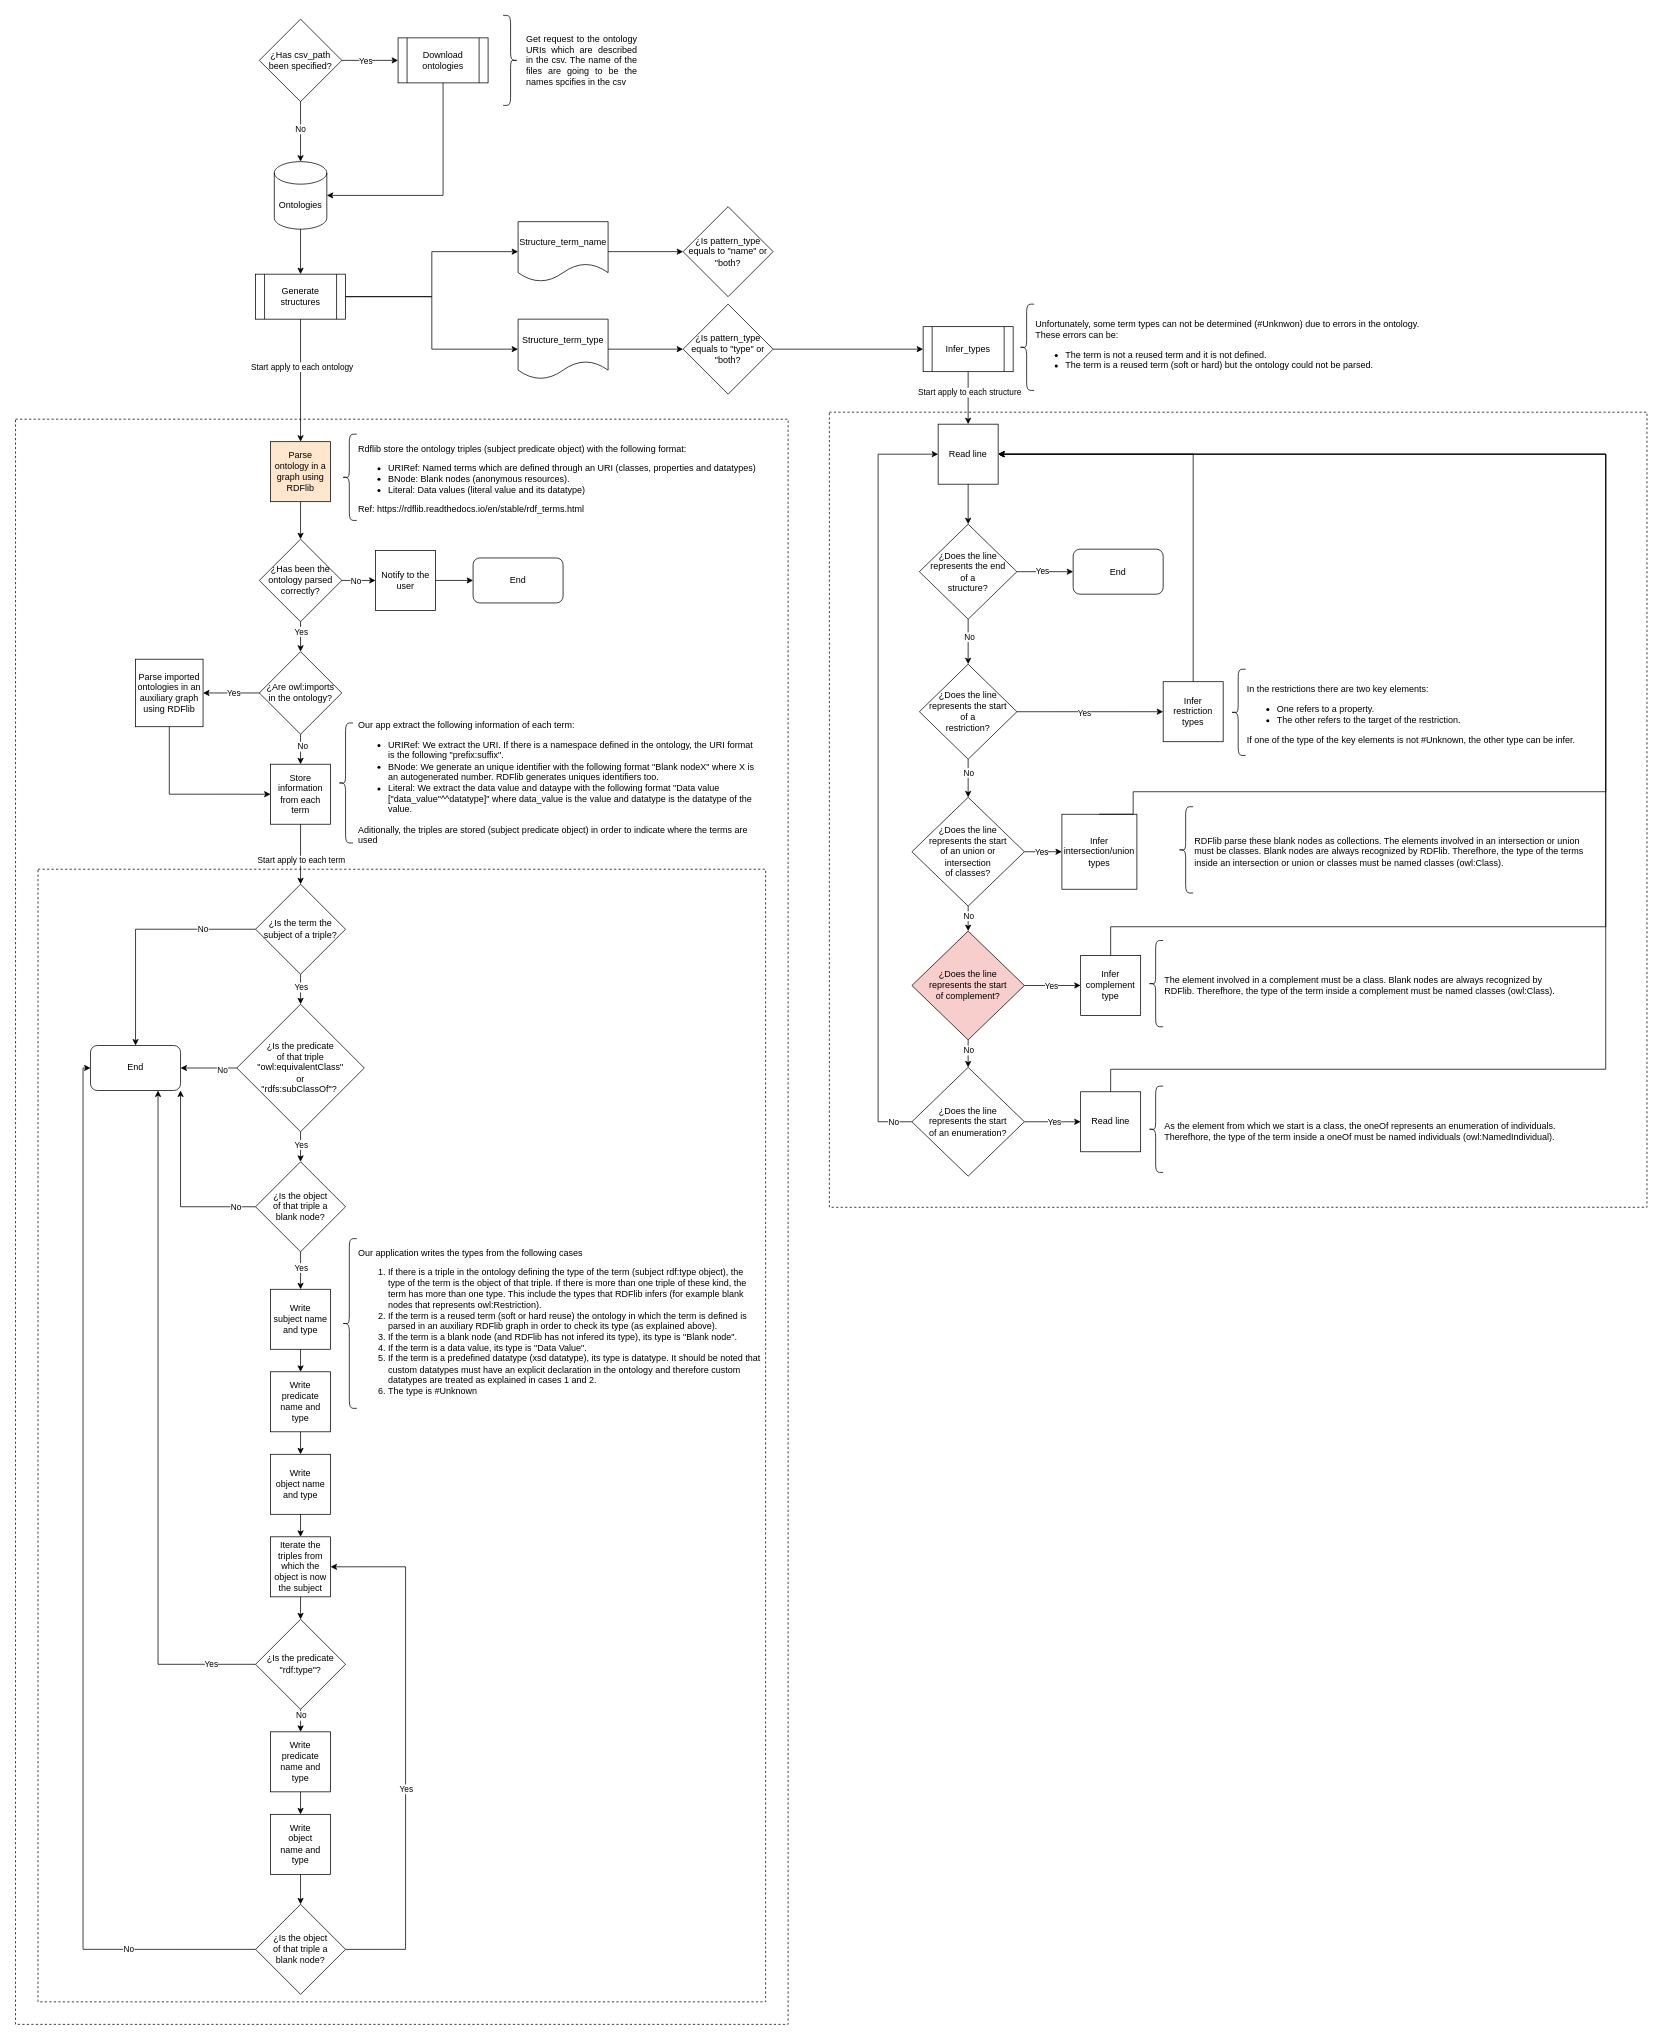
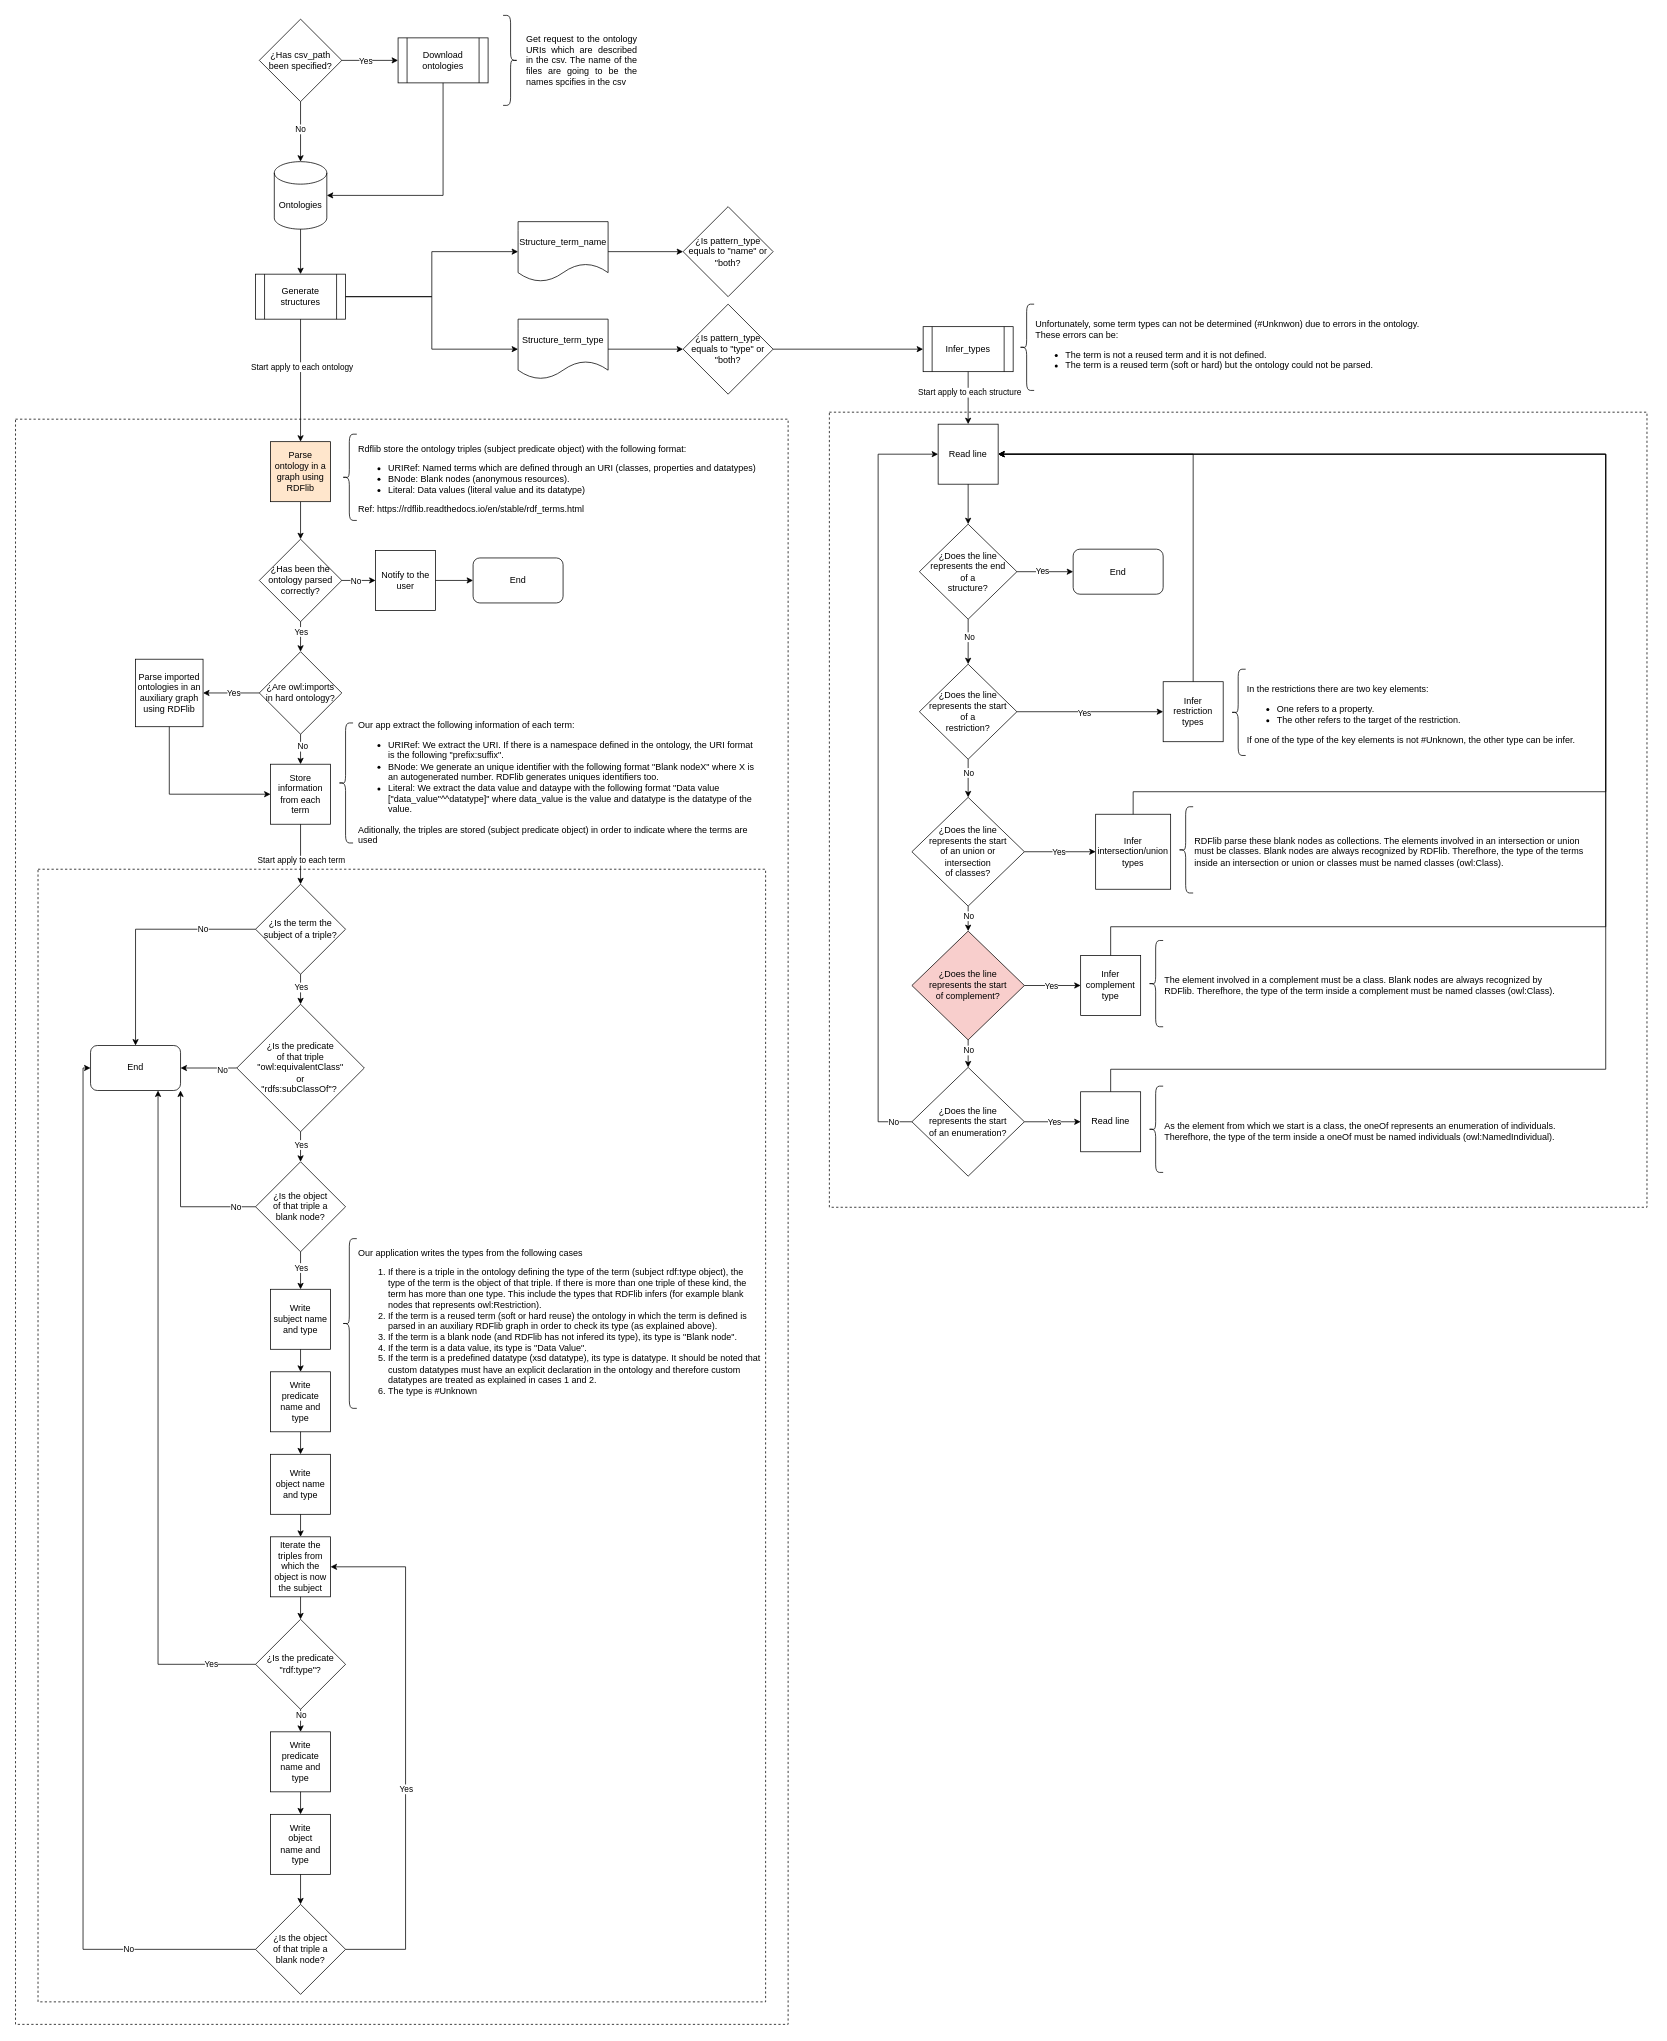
node "¿Are owl:imports in the ontology?": label "¿Are owl:imports in the ontology?" -> "¿Are owl:imports in hard ontology?"
node "Infer intersection/uniontypes": moved (1099, 852) -> (1133, 852)
